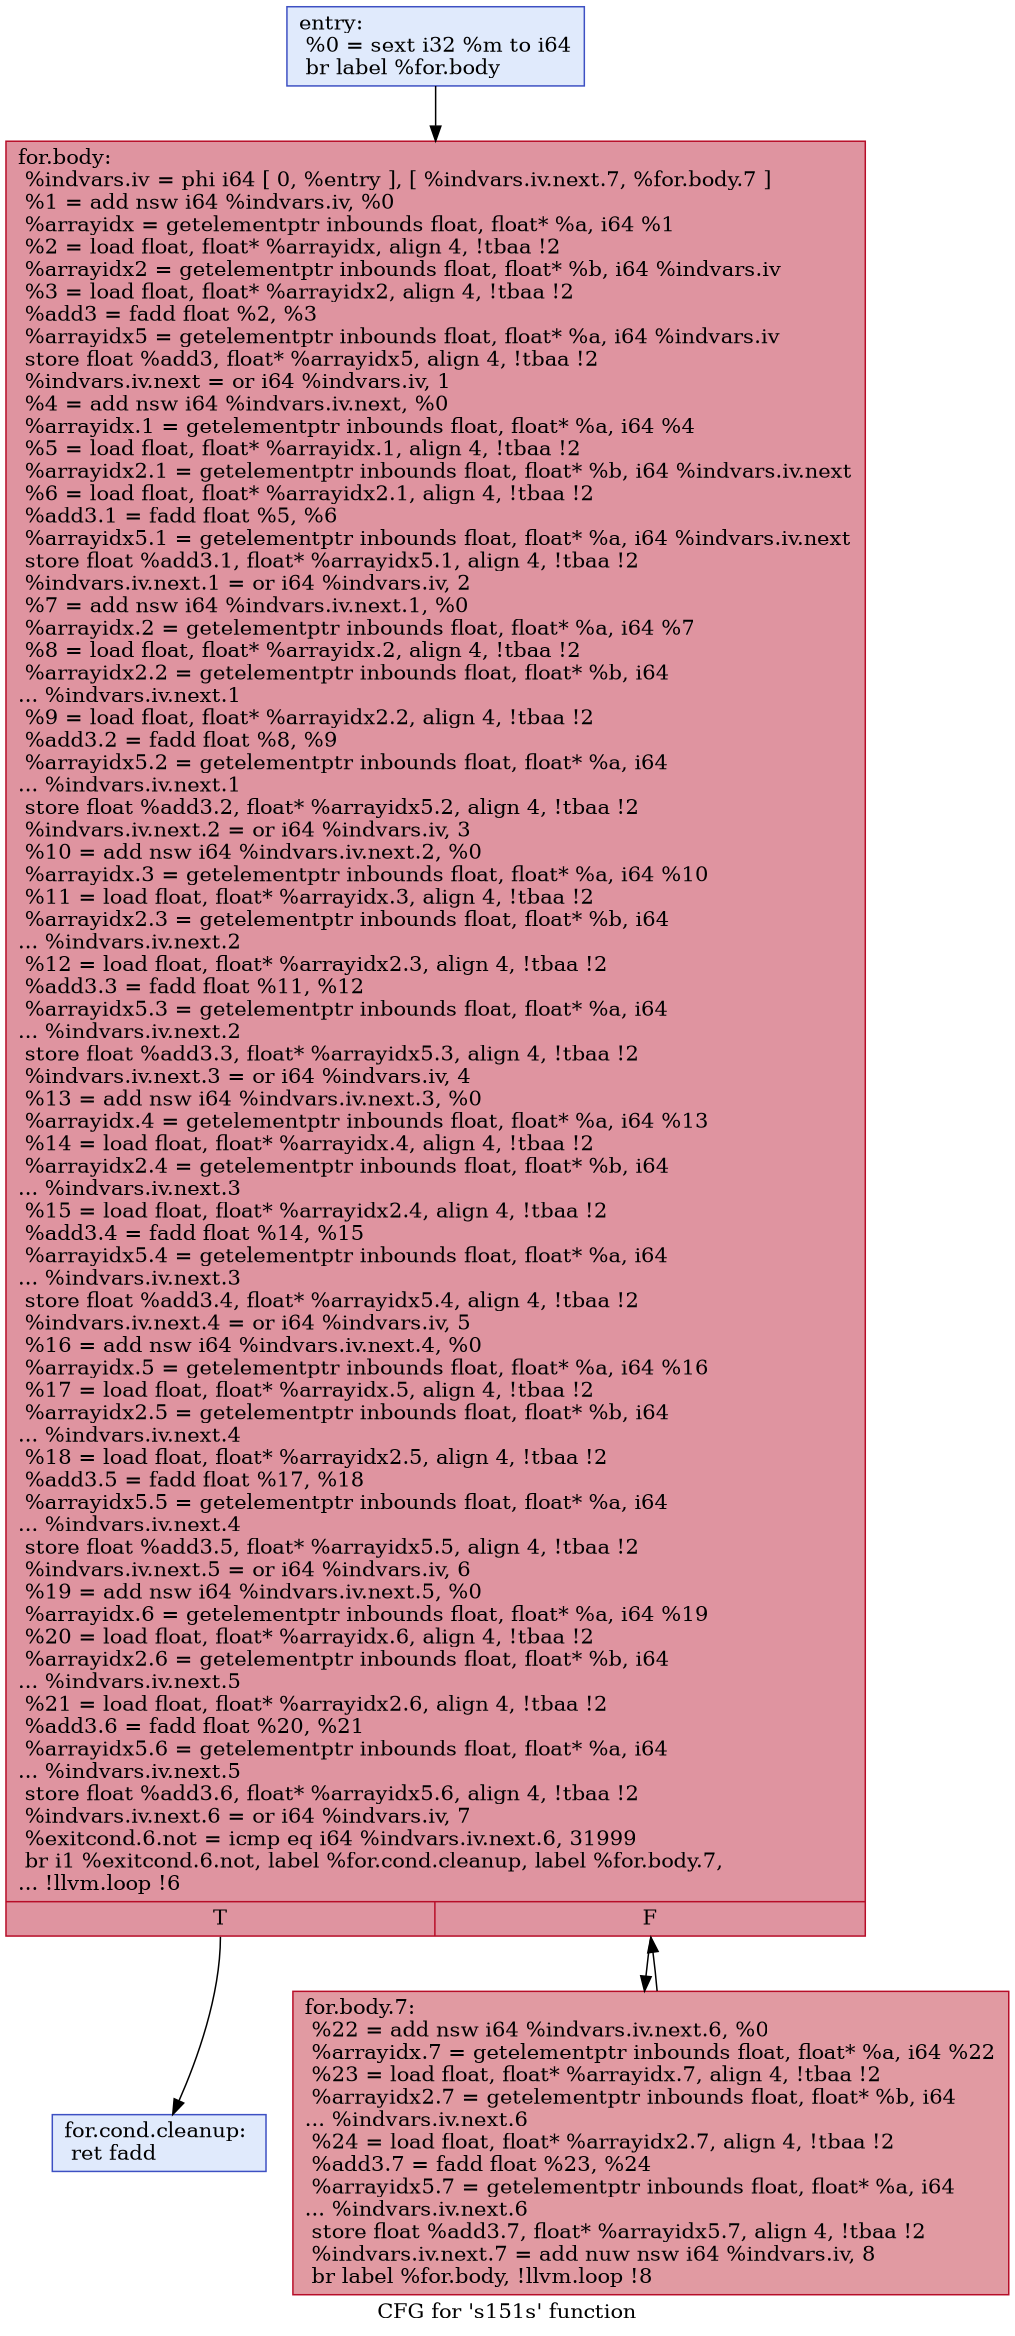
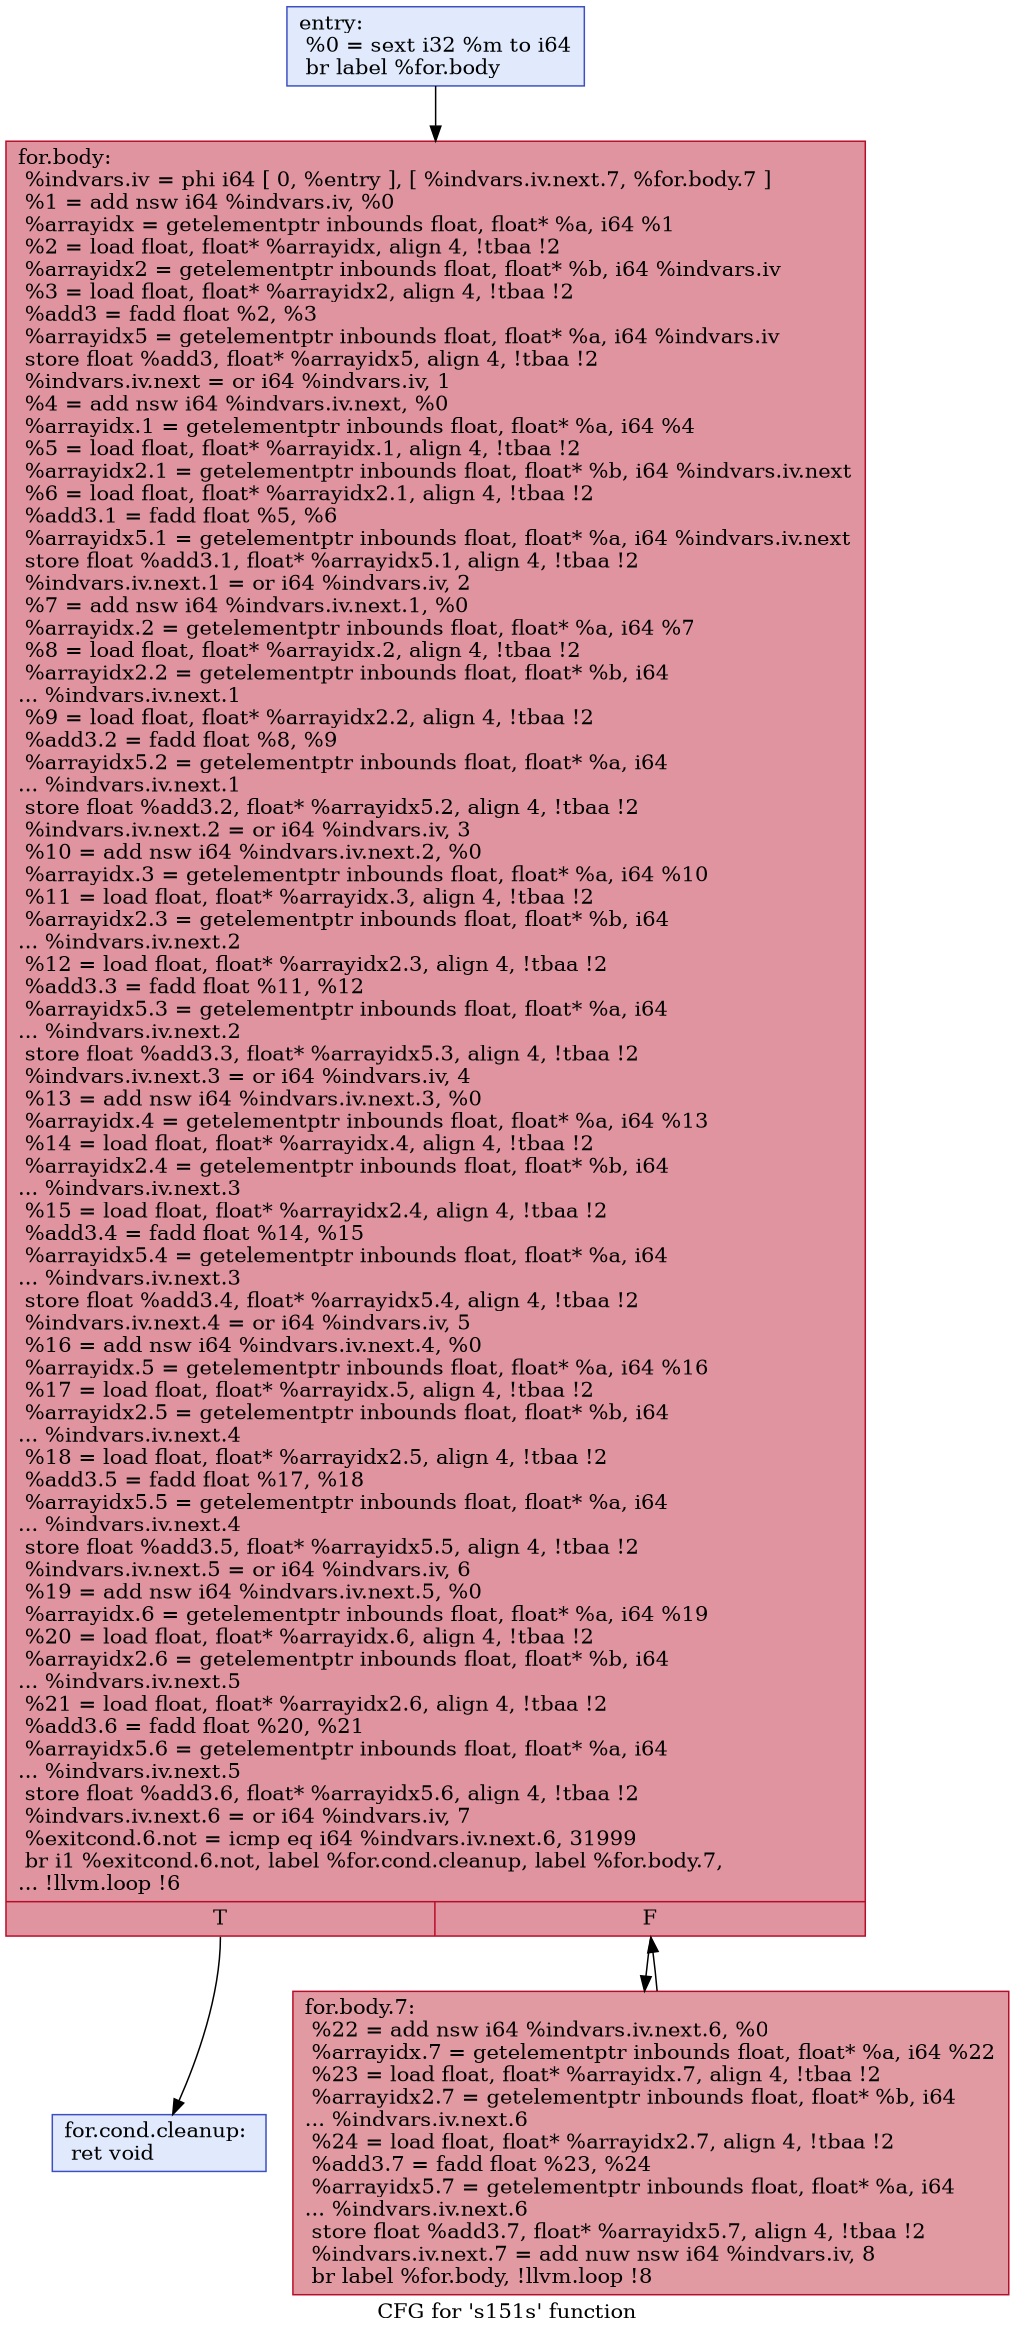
node "for.cond.cleanup:": text "ret fadd" -> "ret void"
